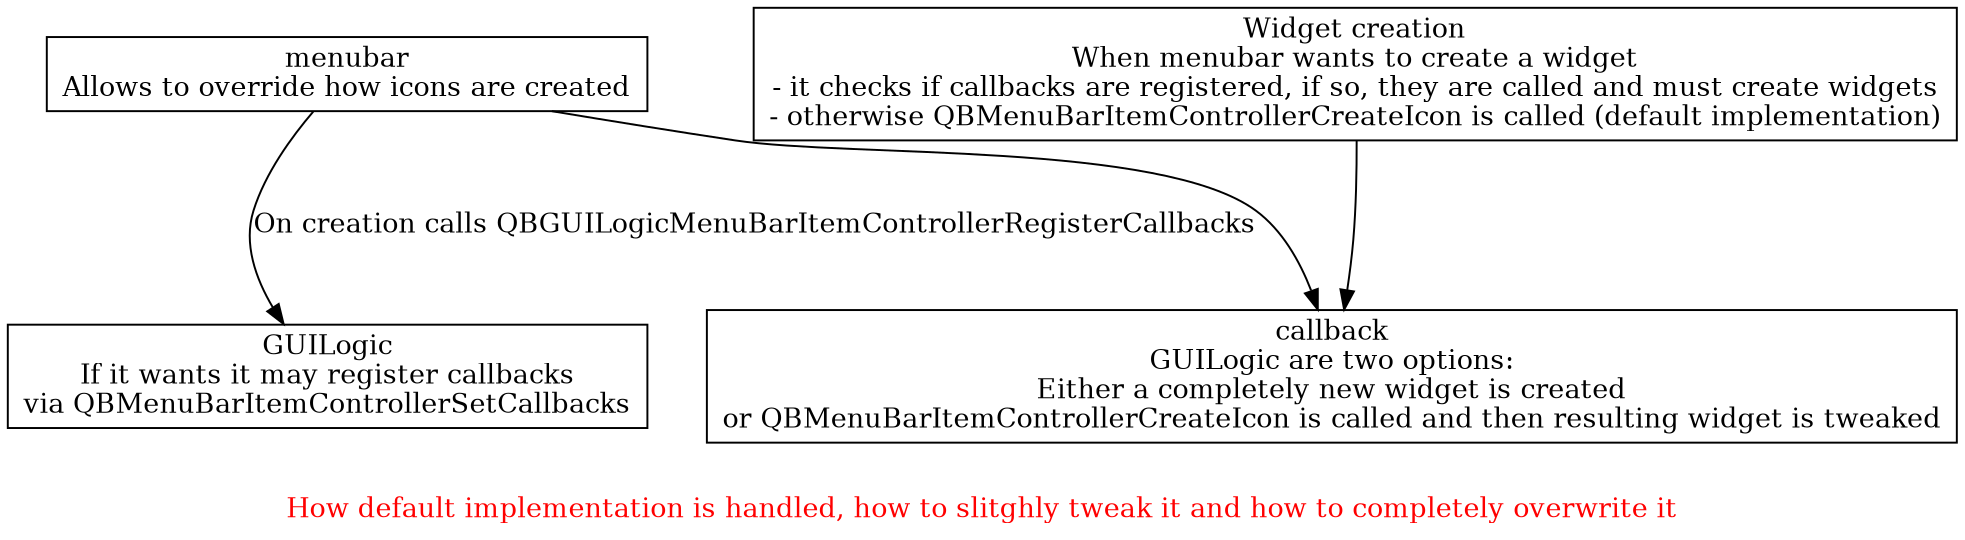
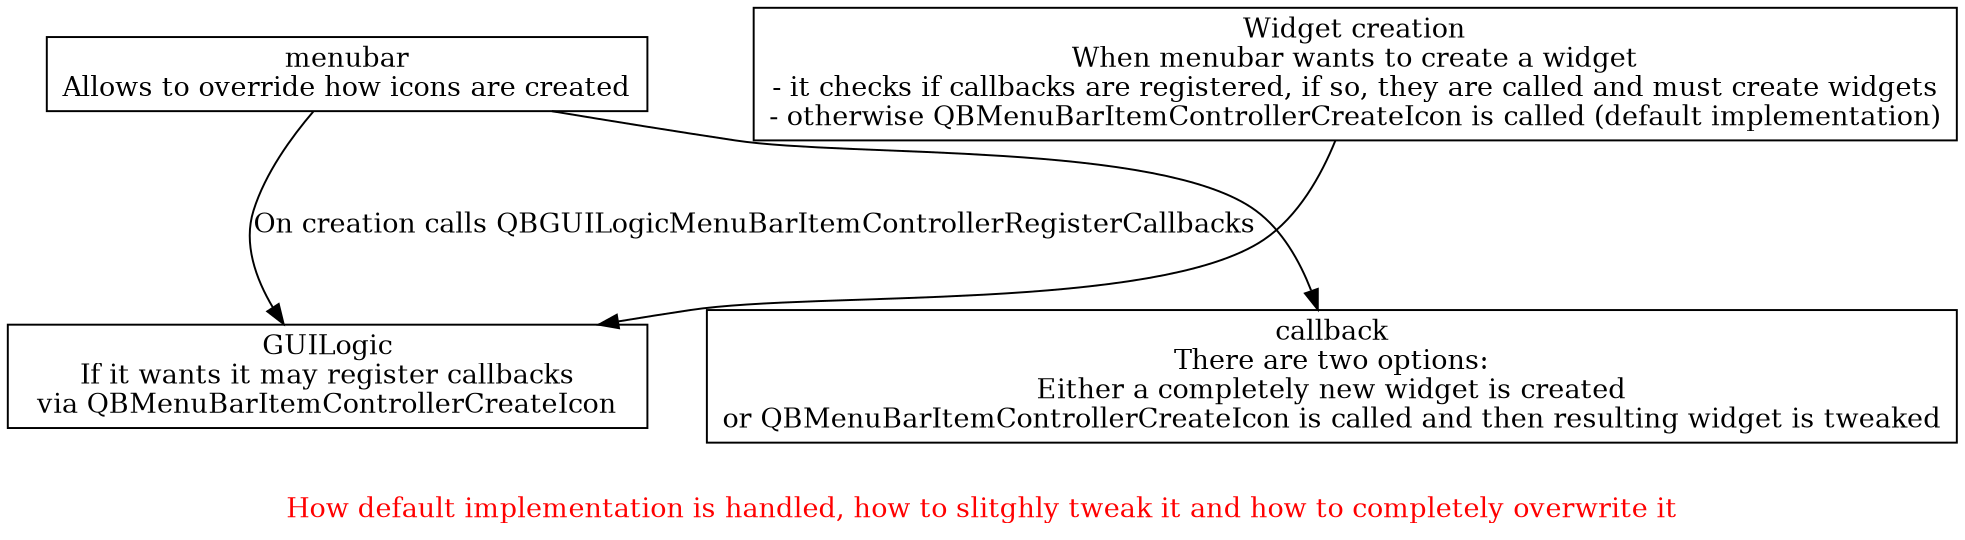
edge "Widget creation" -> "callback": now "Widget creation" -> "GUILogic"
node "callback": text "GUILogic are two options:" -> "There are two options:"
node "GUILogic": text "via QBMenuBarItemControllerSetCallbacks" -> "via QBMenuBarItemControllerCreateIcon"
